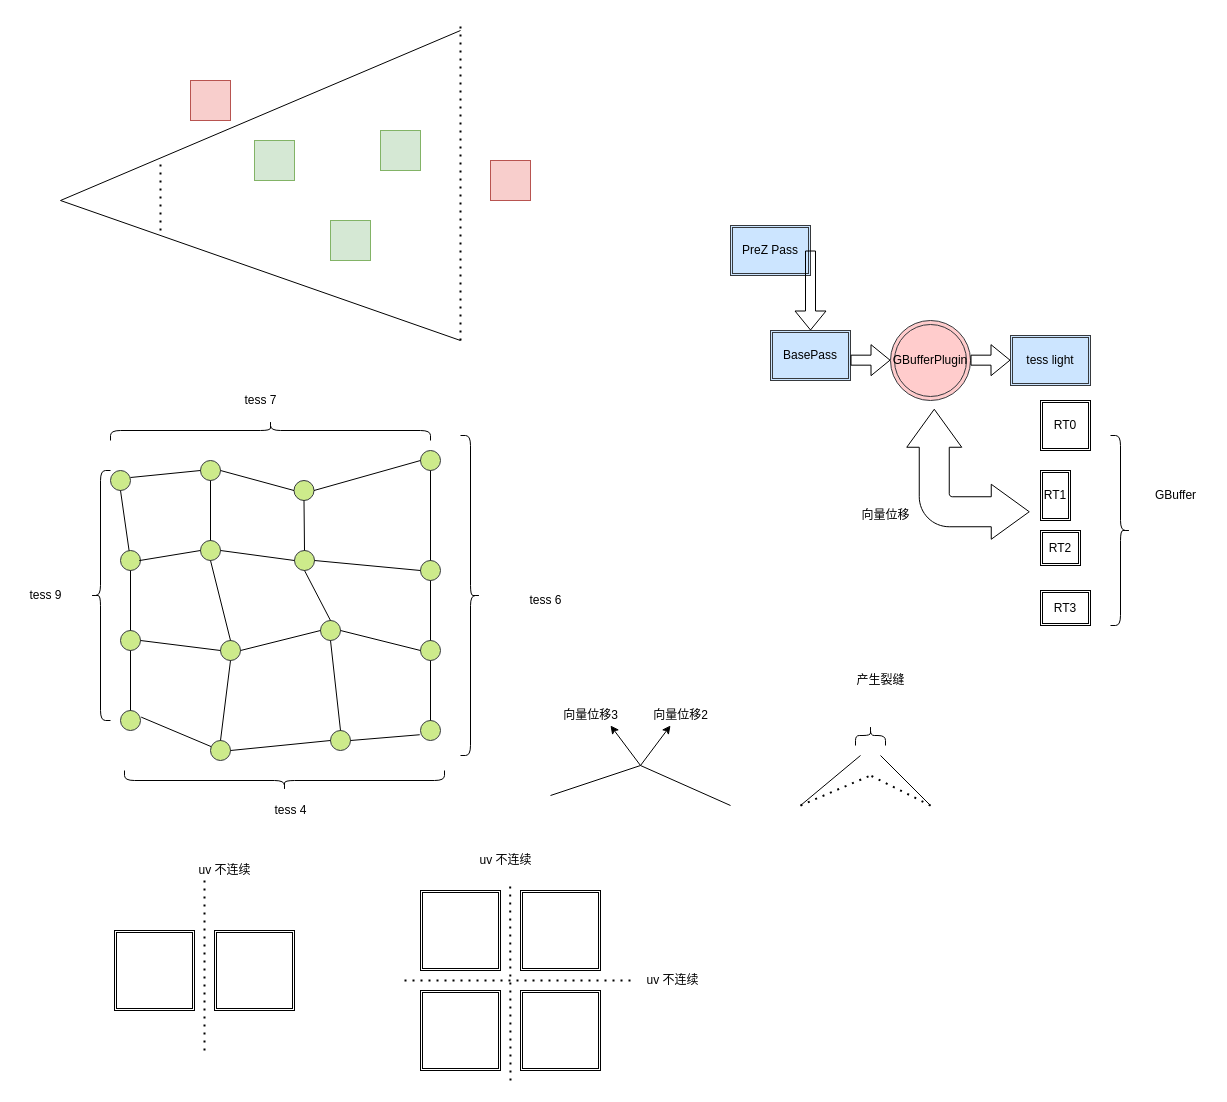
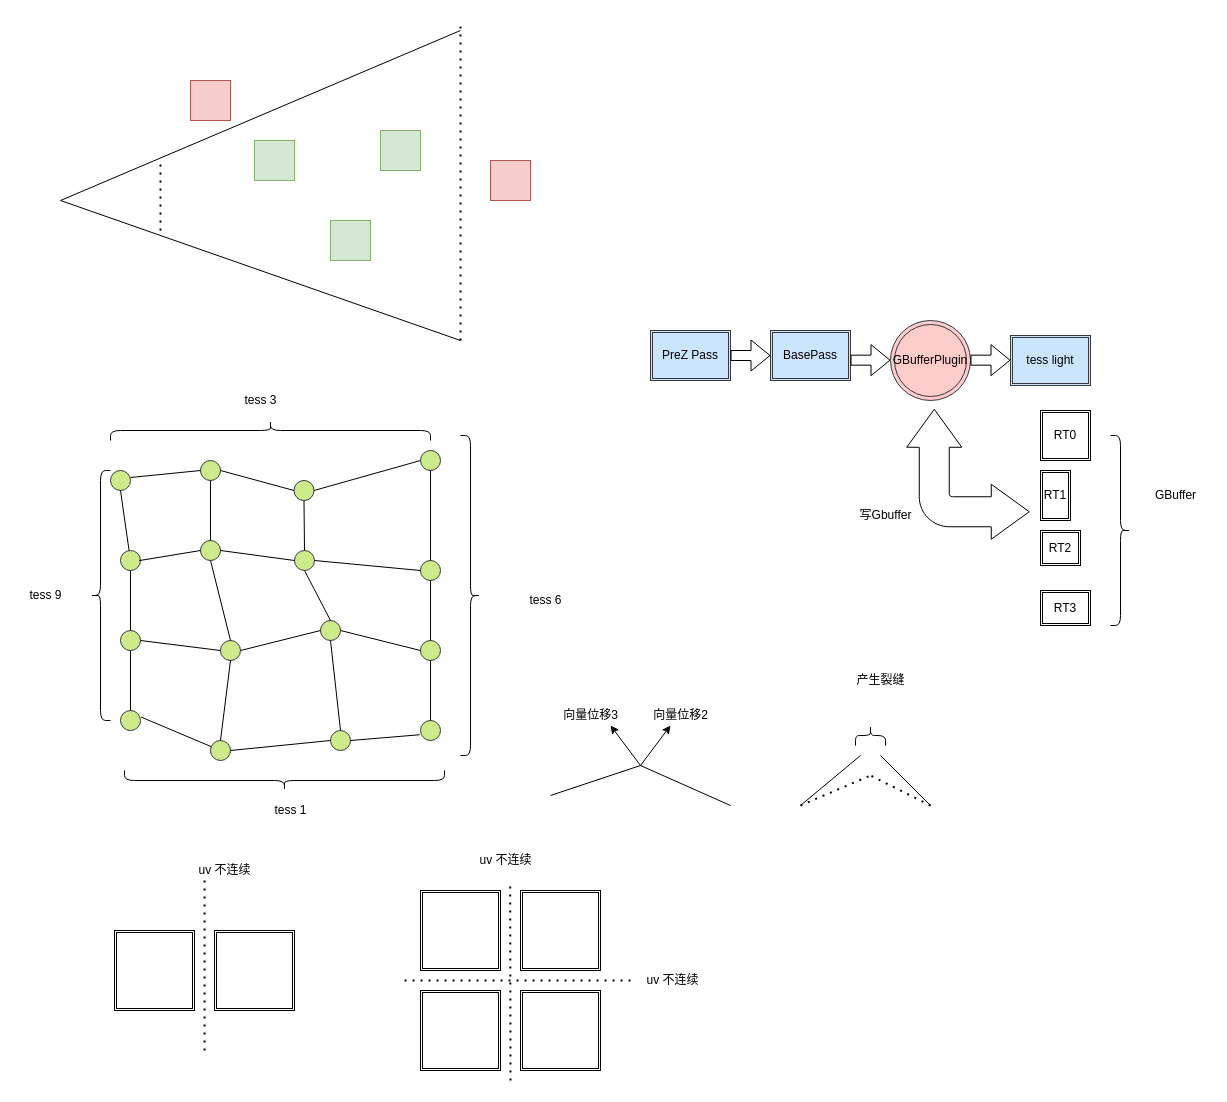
node "PreZ Pass": moved (771, 251) -> (691, 356)
node "tess 7": label "tess 7" -> "tess 3"
node "RT0": moved (1066, 426) -> (1066, 436)
node "向量位移": label "向量位移" -> "写Gbuffer"
node "tess 4": label "tess 4" -> "tess 1"
